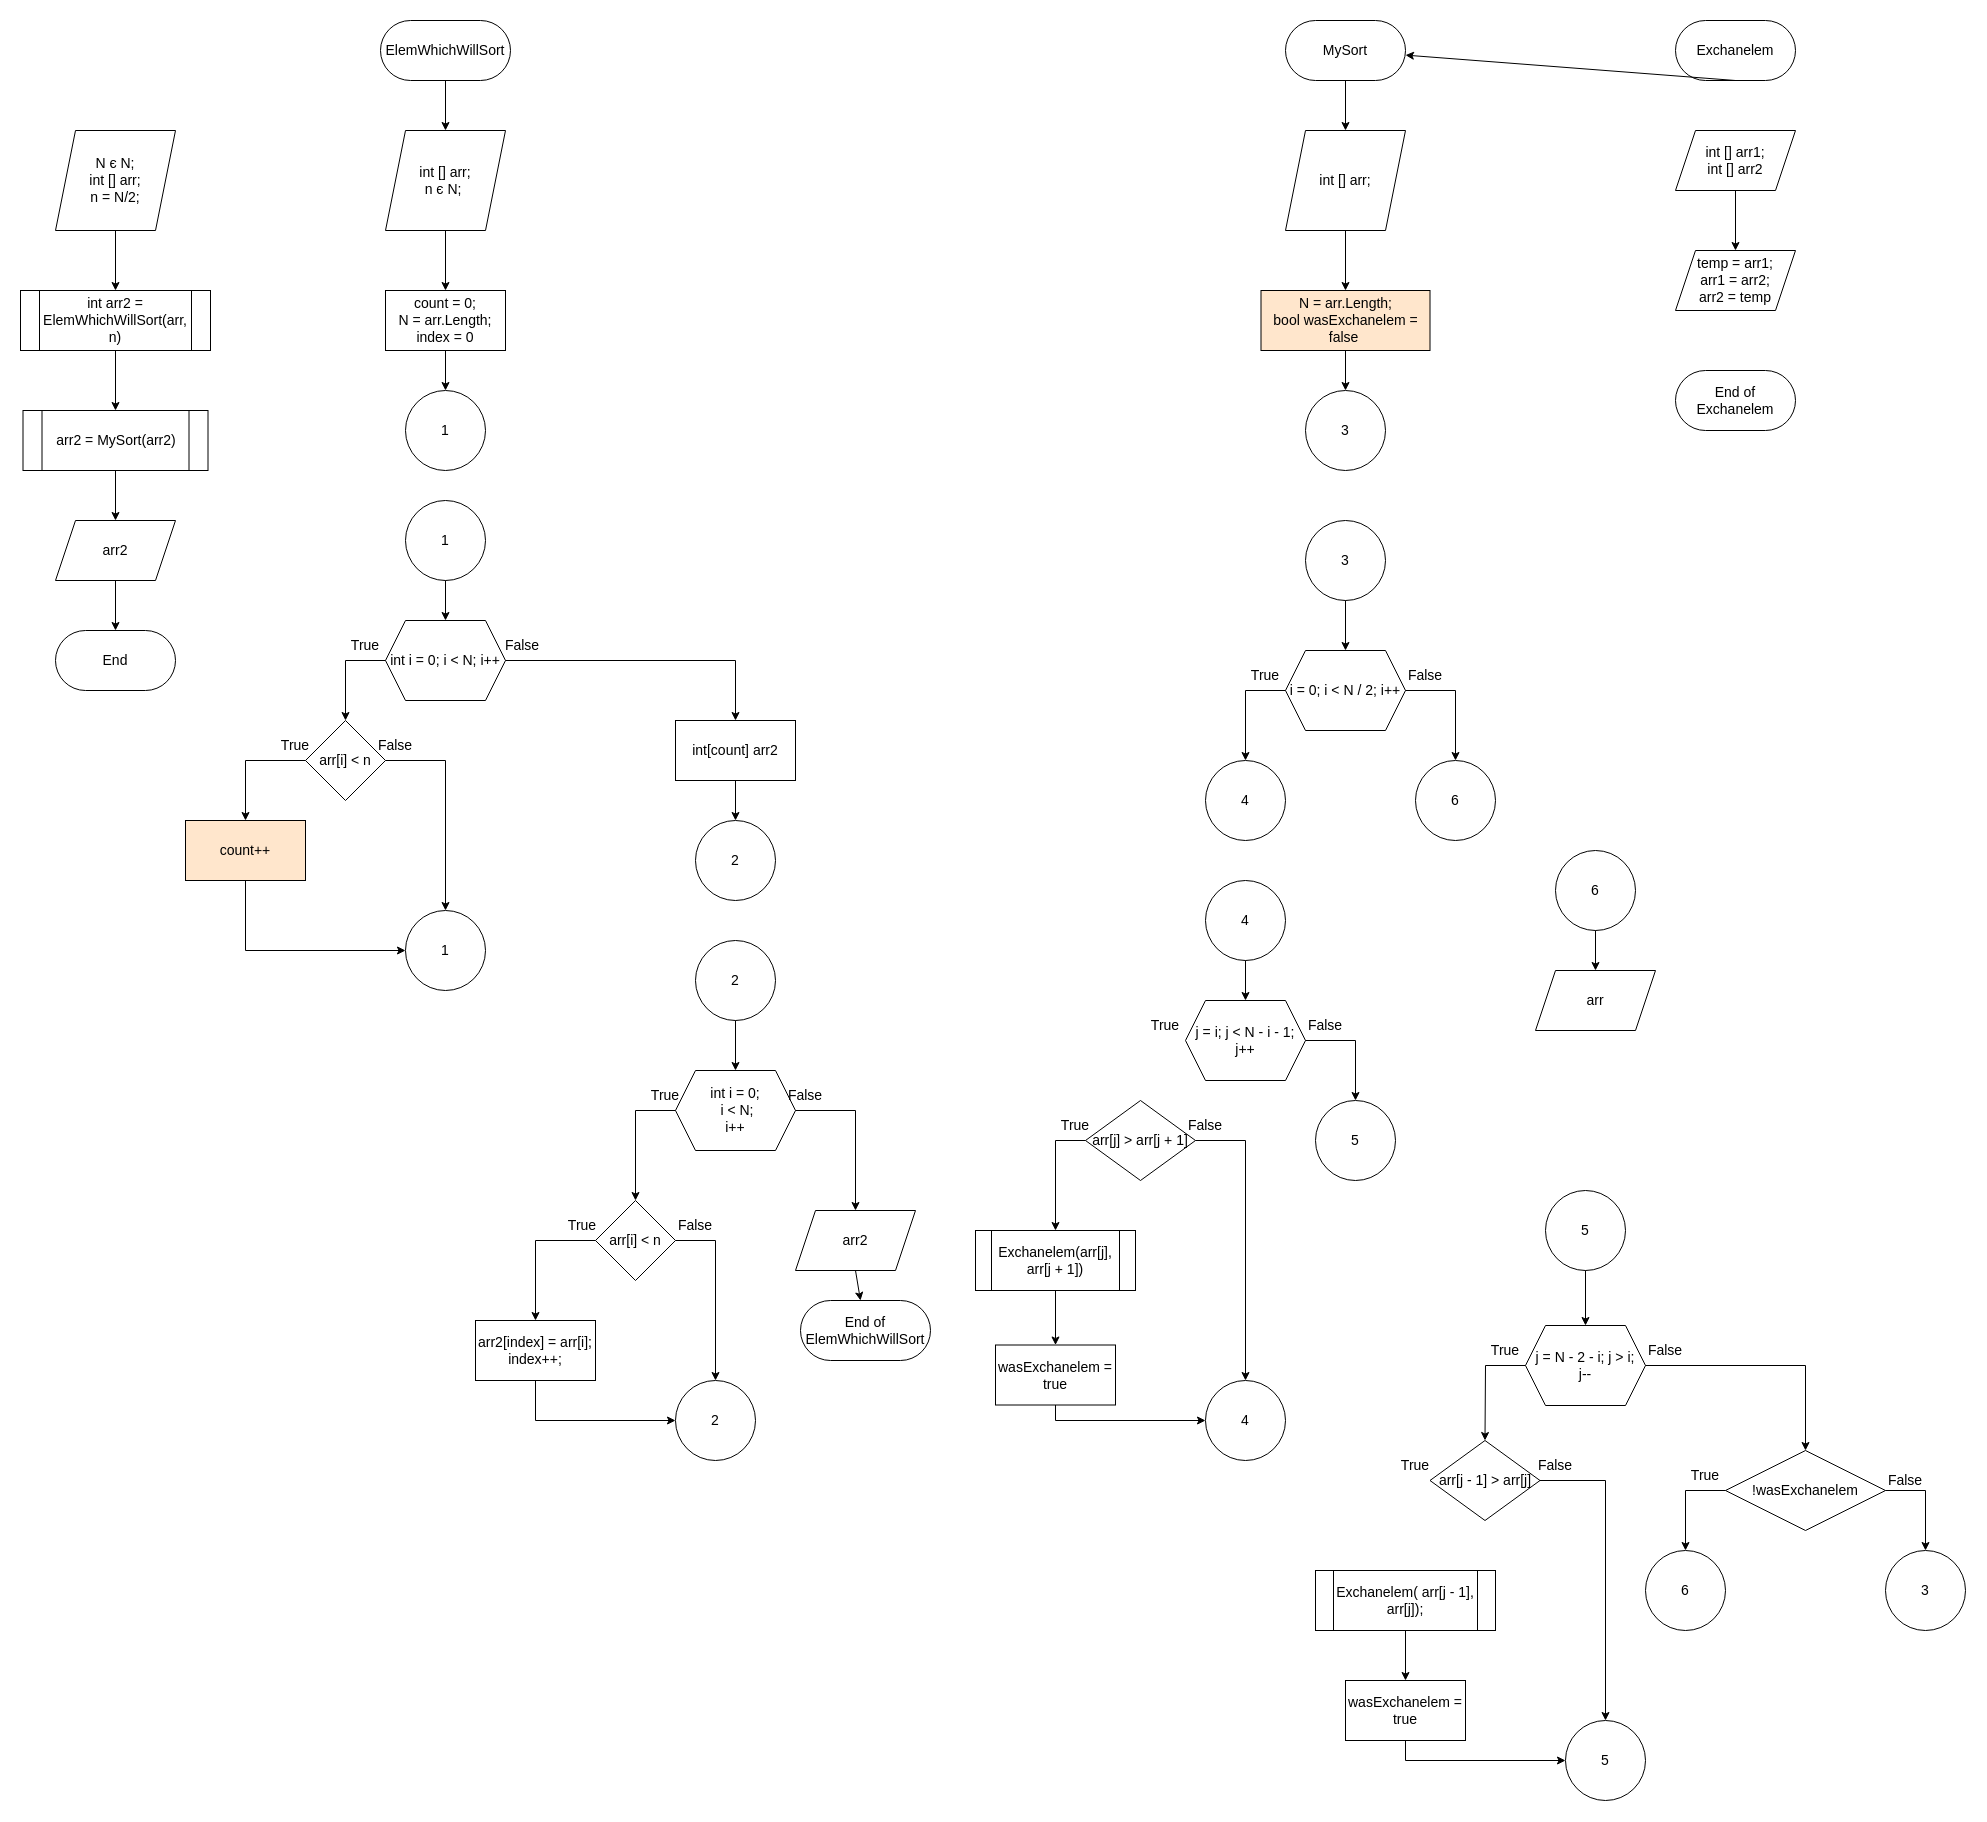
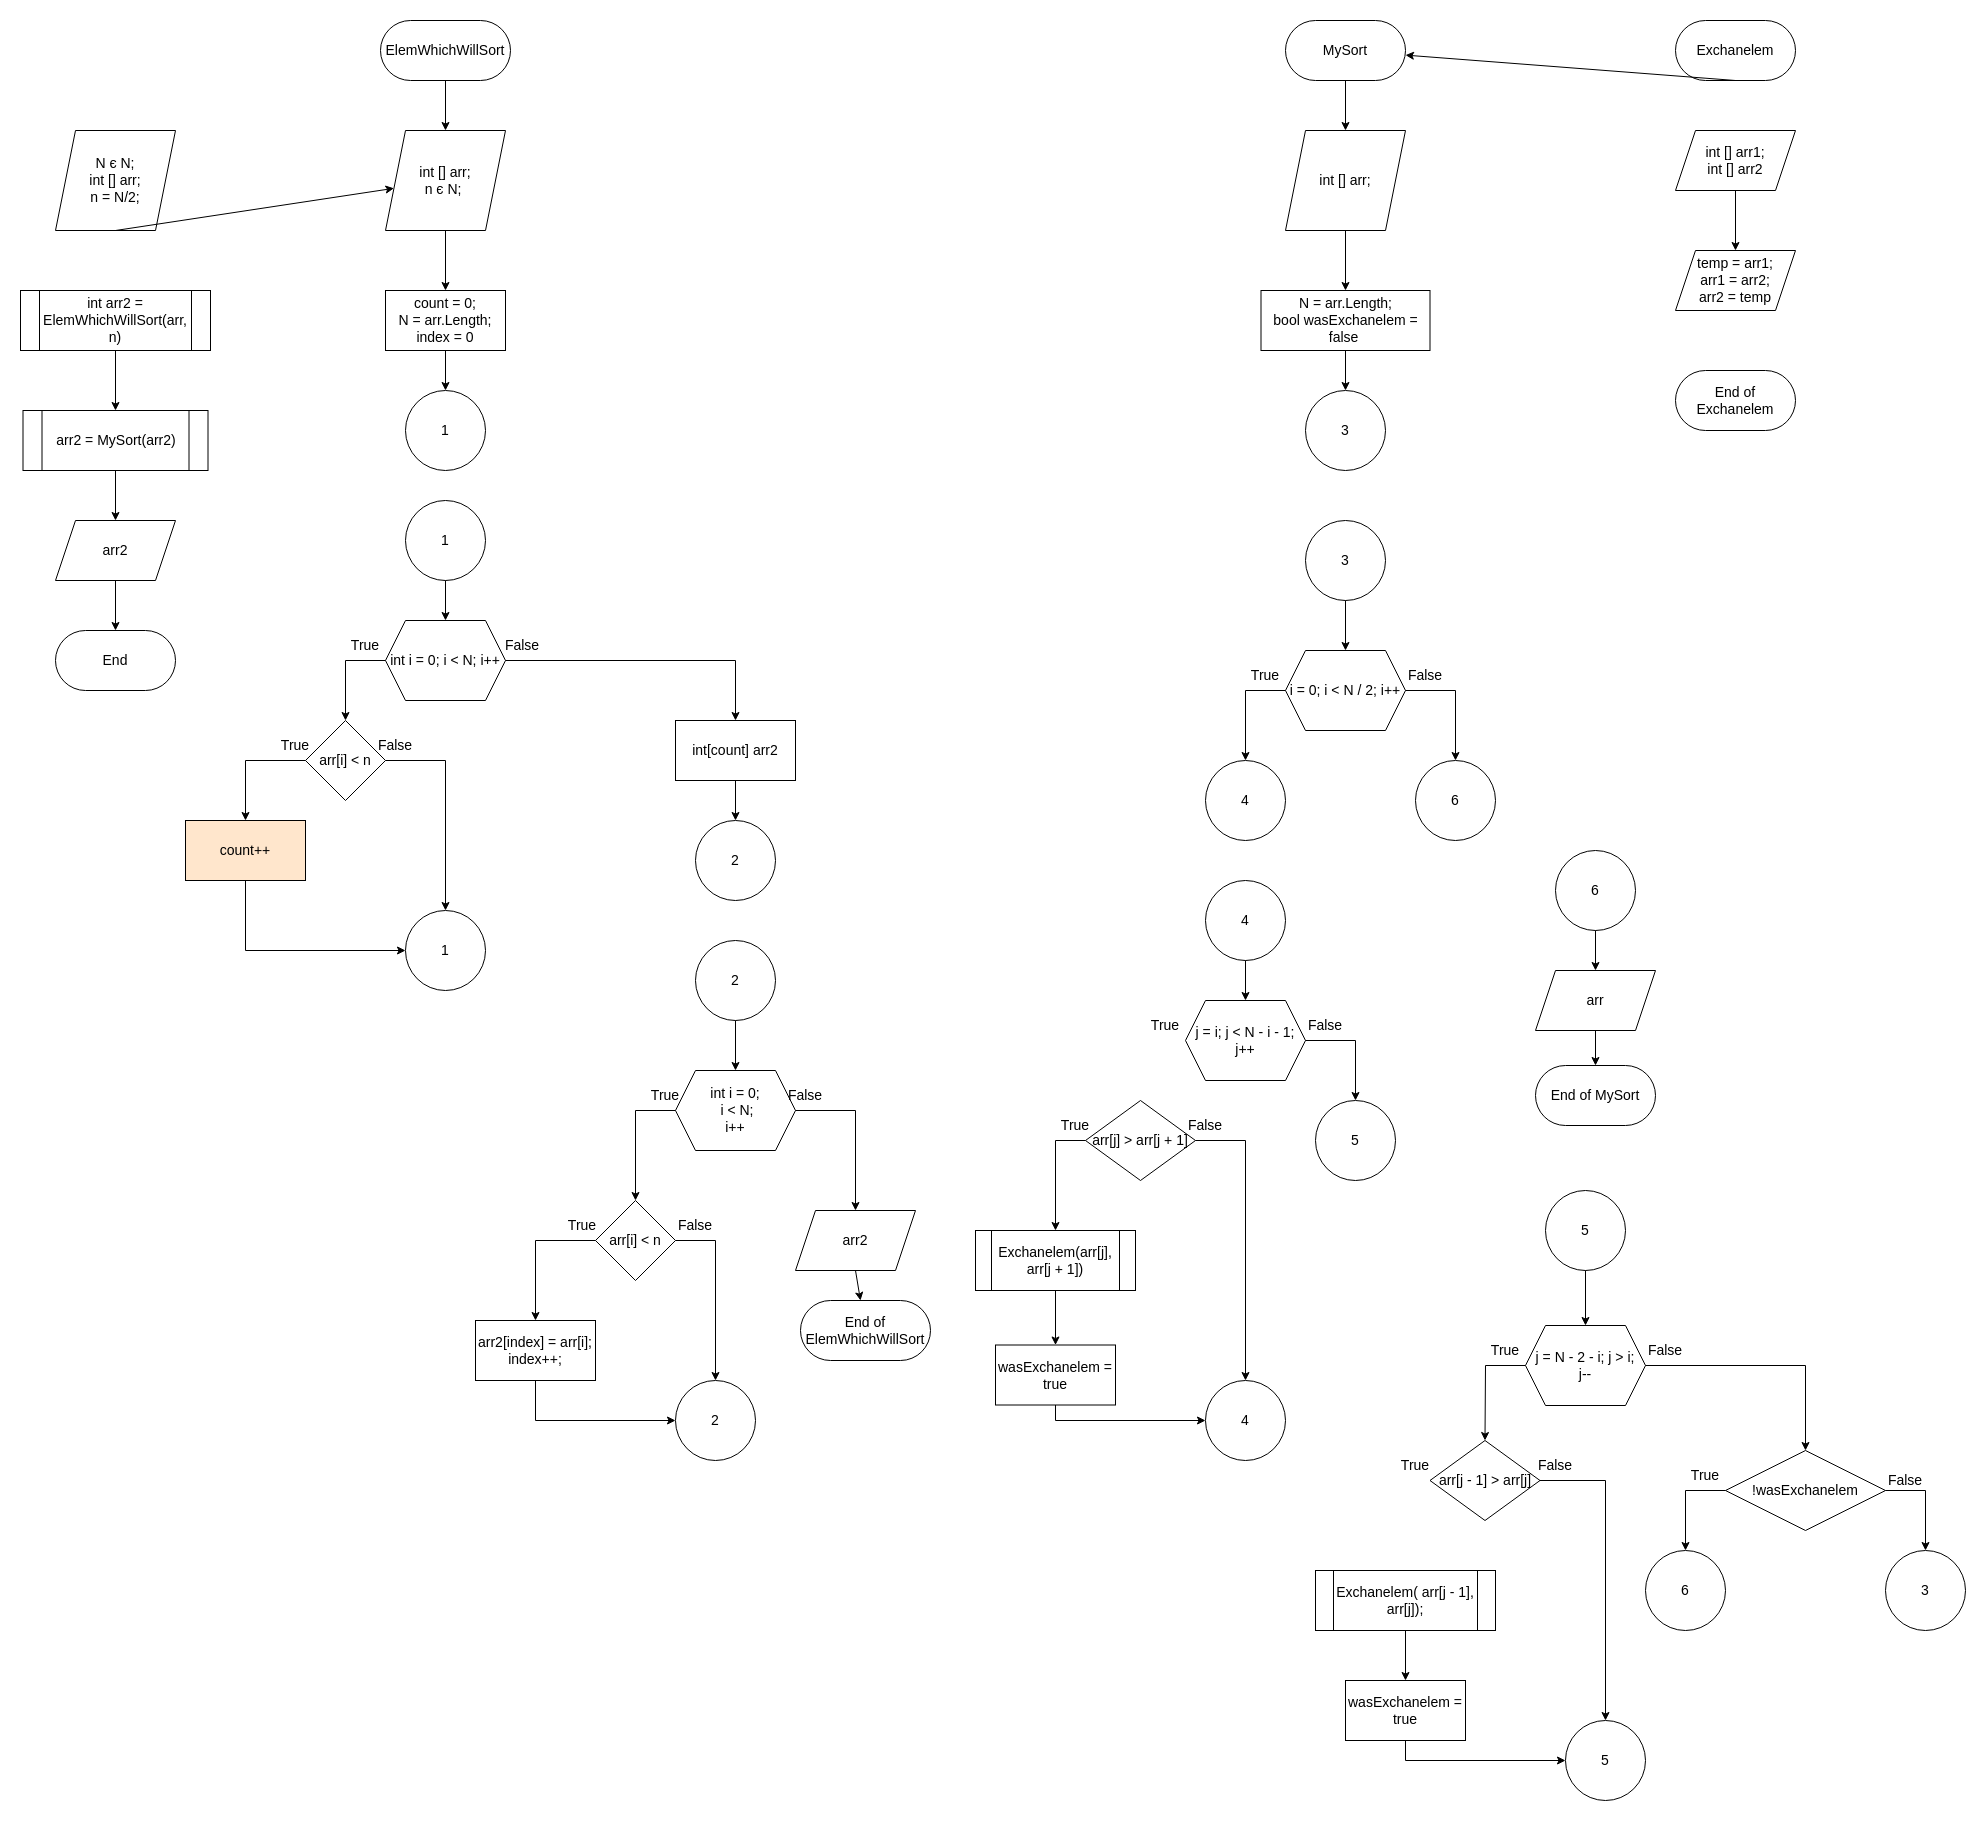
edge "N є N;int [] arr;n = N/2;" -> "int arr2 = ElemWhichWillSort(arr, n)": now "N є N;int [] arr;n = N/2;" -> "int [] arr;n є N;"
node "N = arr.Length;bool wasExchanelem = false": fillcolor #ffe6cc -> #ffffff
edge "arr" -> "End of MySort": added
node "End of MySort": added
